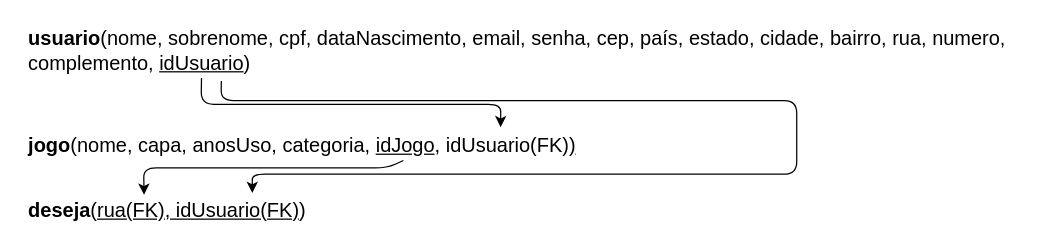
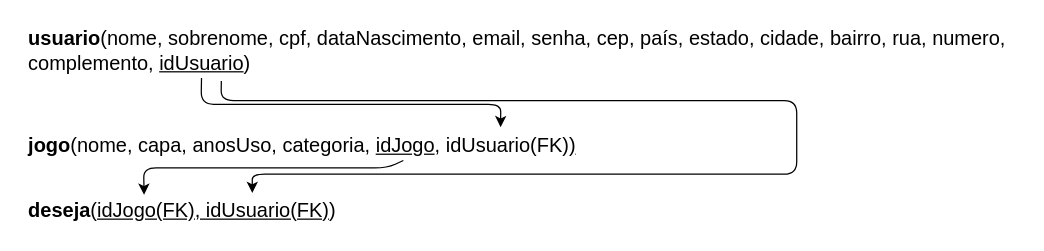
node "deseja(rua(FK), idUsuario(FK))": label "deseja(rua(FK), idUsuario(FK))" -> "deseja(idJogo(FK), idUsuario(FK))"
